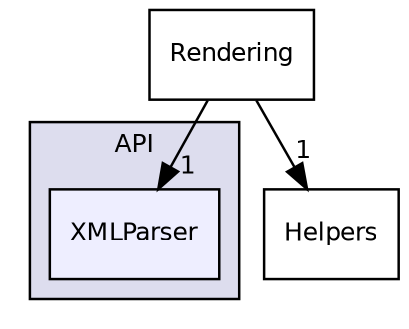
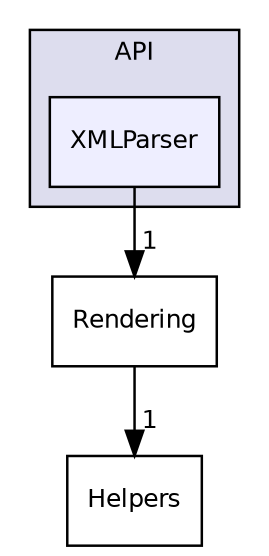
edge "Rendering" -> "XMLParser": reversed
